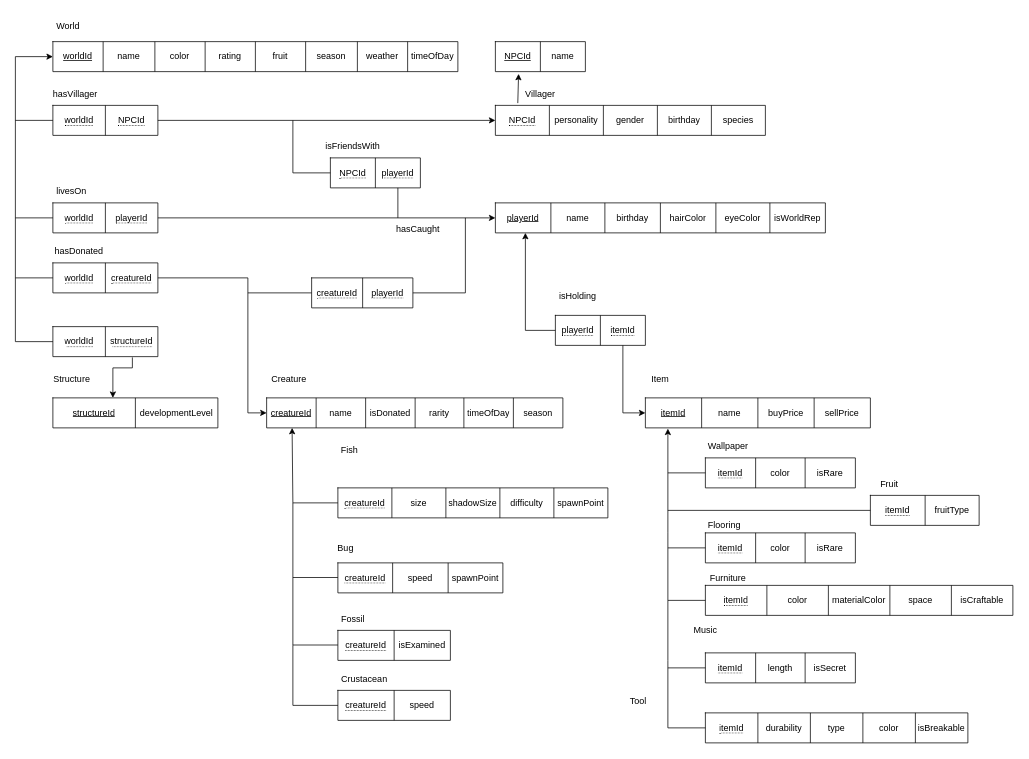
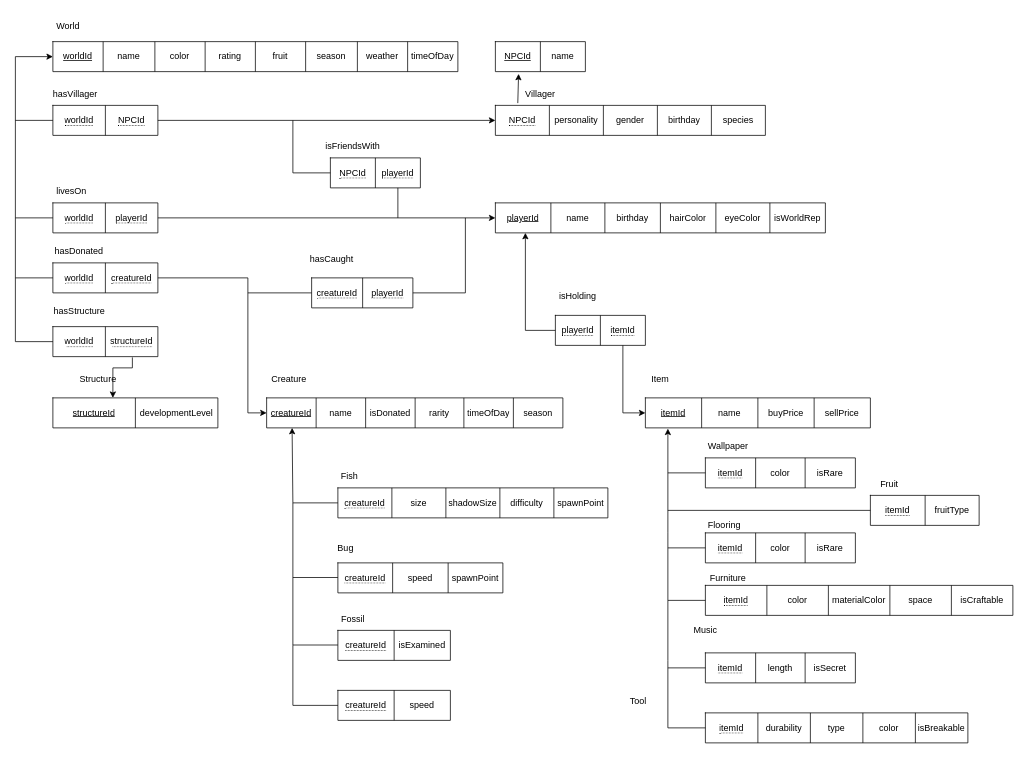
node "hasCaught": moved (418, 229) -> (332, 259)
node "hasStructure": added
node "Structure": moved (72, 379) -> (98, 379)
node "Fish": moved (349, 450) -> (349, 477)
node "Crustacean": removed
